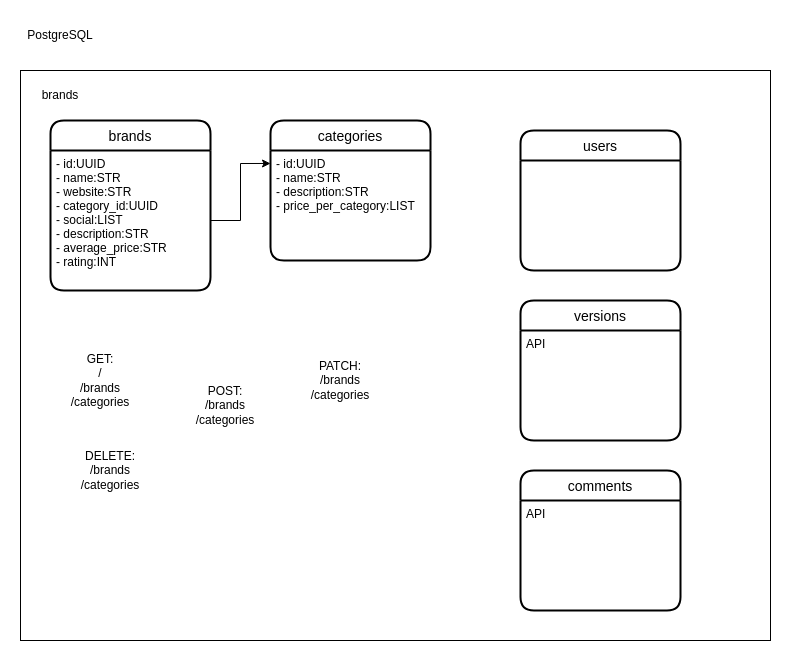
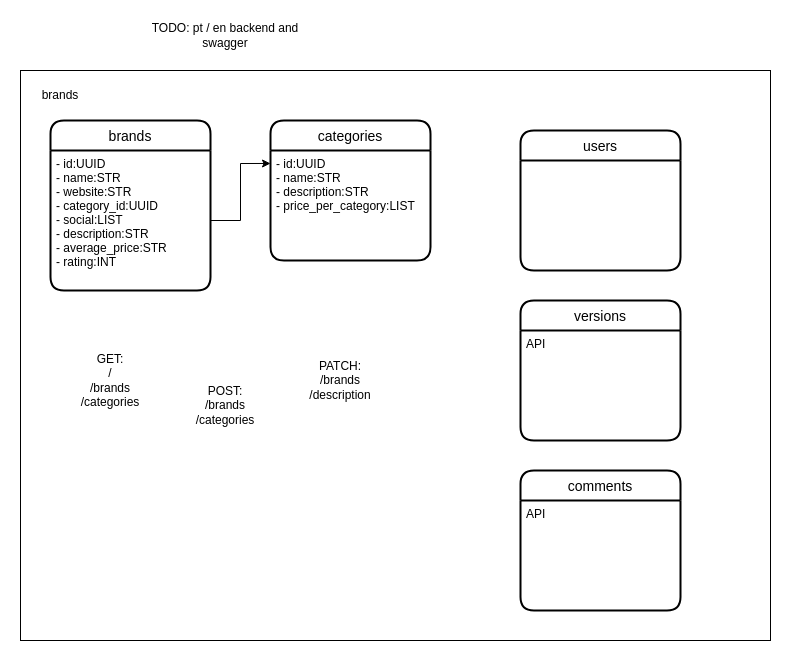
node "PostgreSQL": removed
node "TODO: pt / en backend and swagger": added
node "GET: / /brands /categories": moved (101, 381) -> (111, 381)
node "PATCH: /brands /categories": label "PATCH: /brands /categories" -> "PATCH: /brands /description"
node "DELETE: /brands /categories": removed
